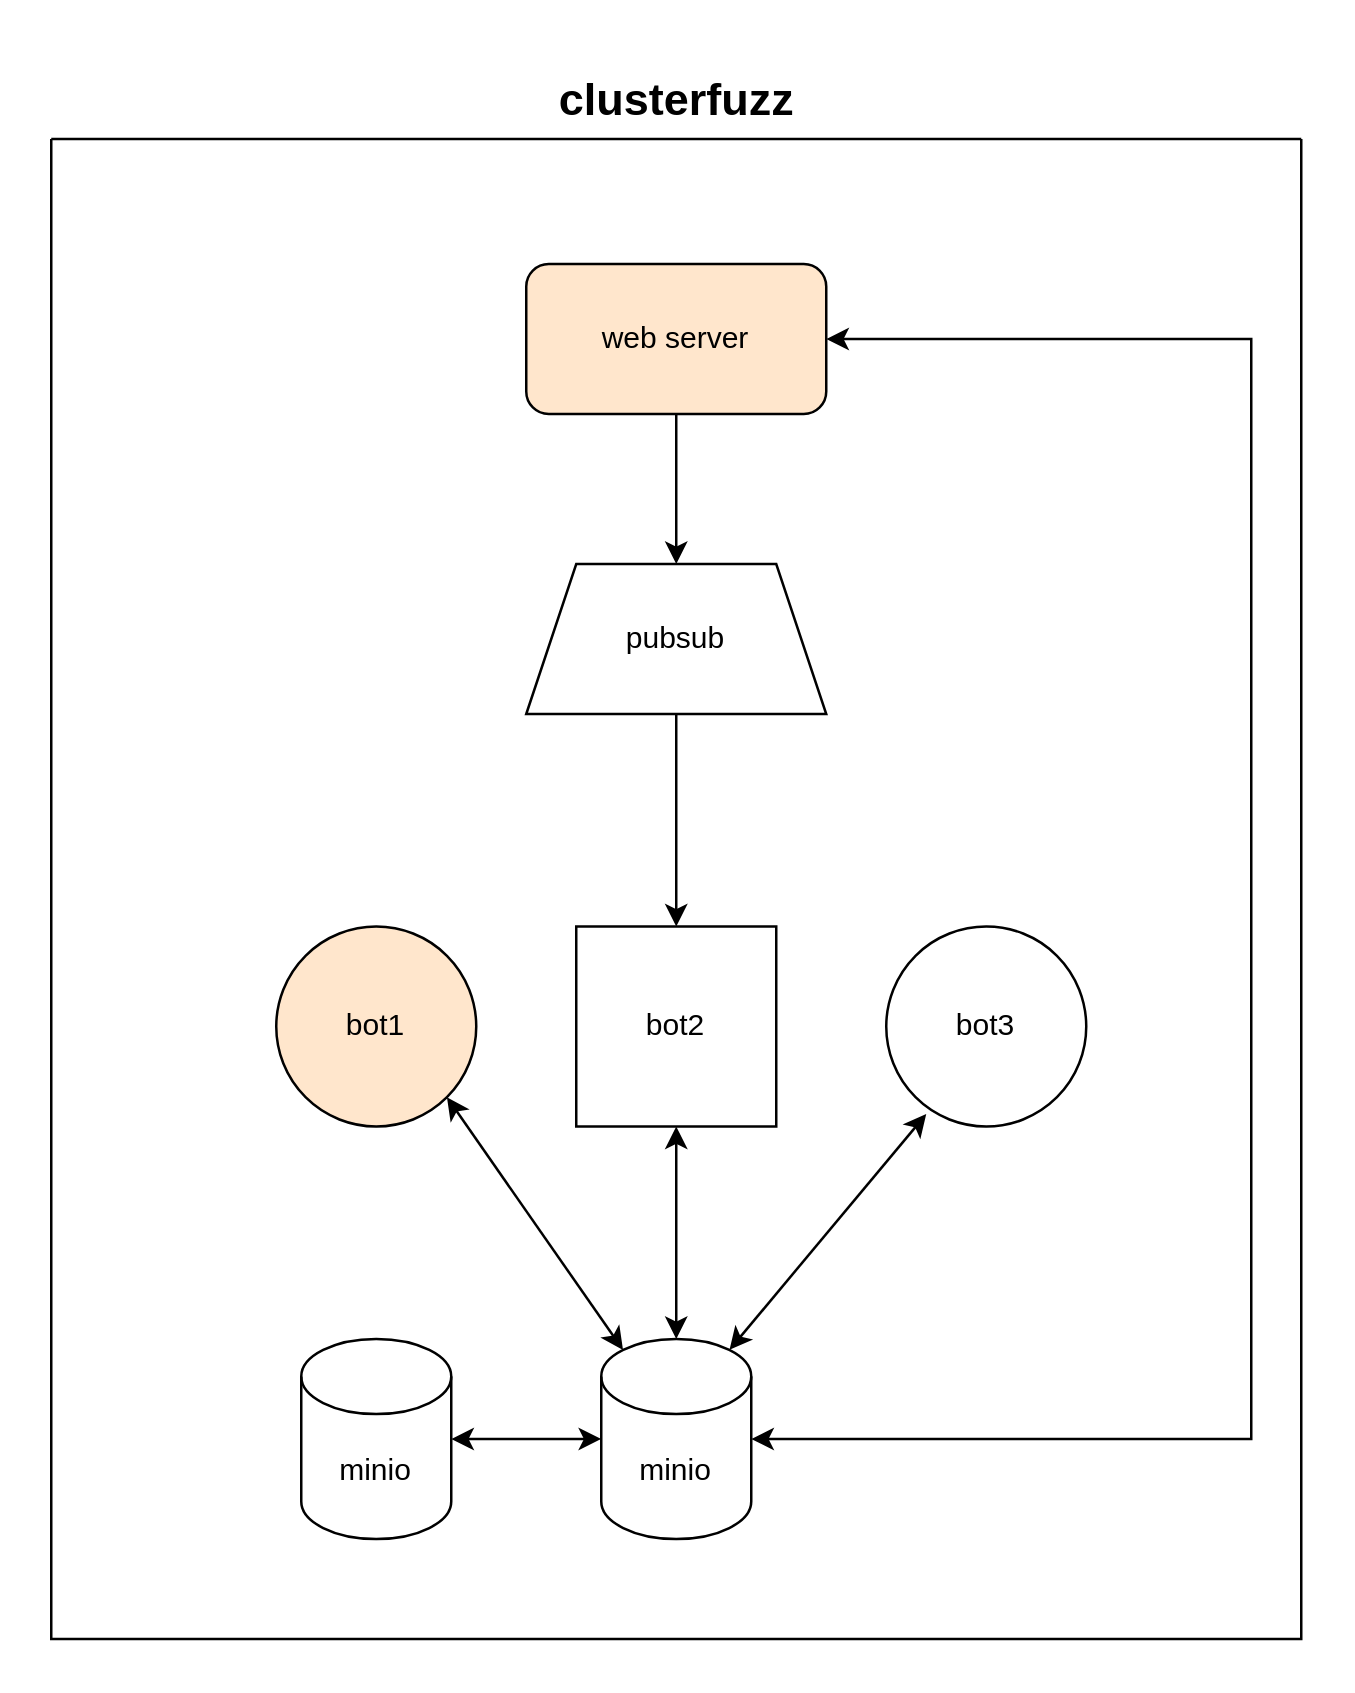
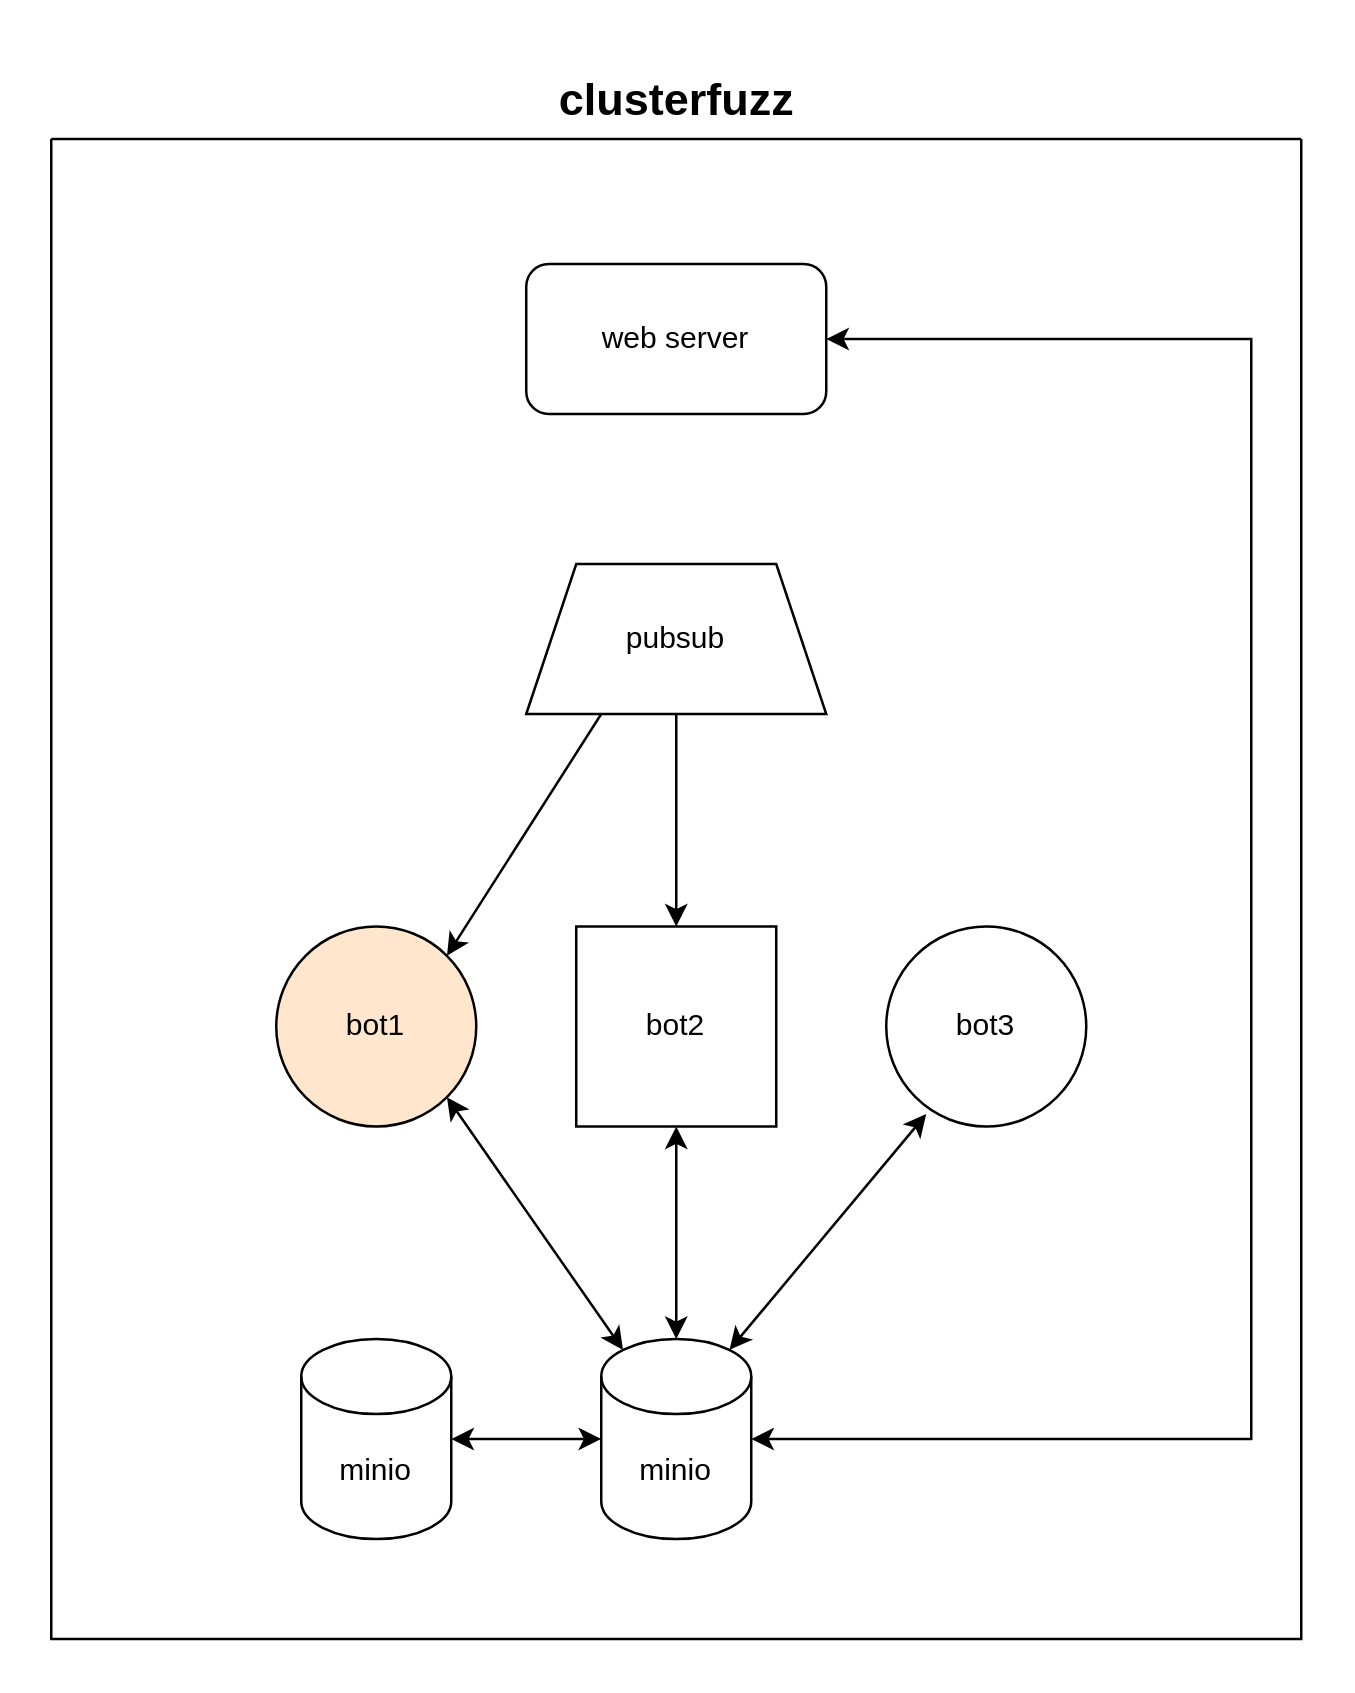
node "web server": fillcolor #ffe6cc -> #ffffff
edge "web server" -> "pubsub": removed
edge "pubsub" -> "bot1": added
